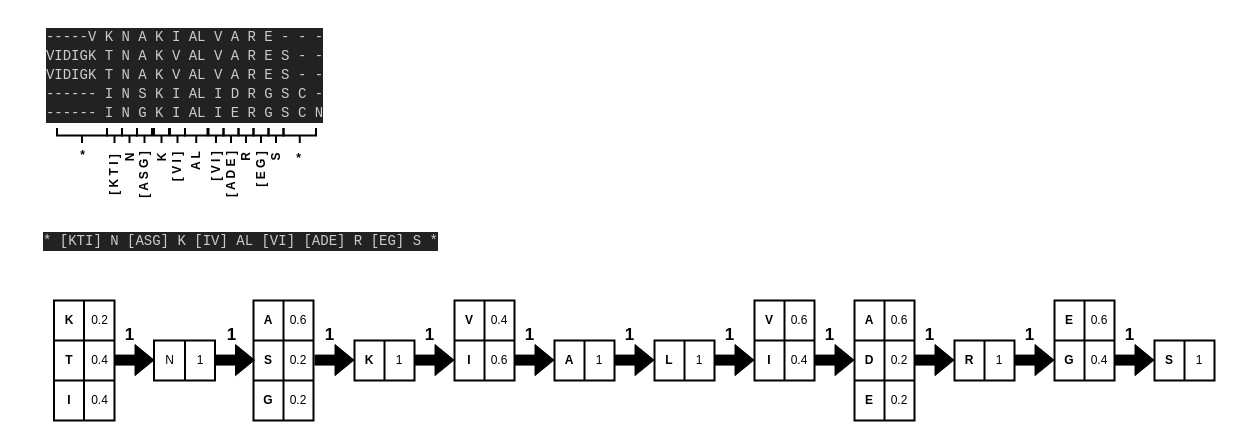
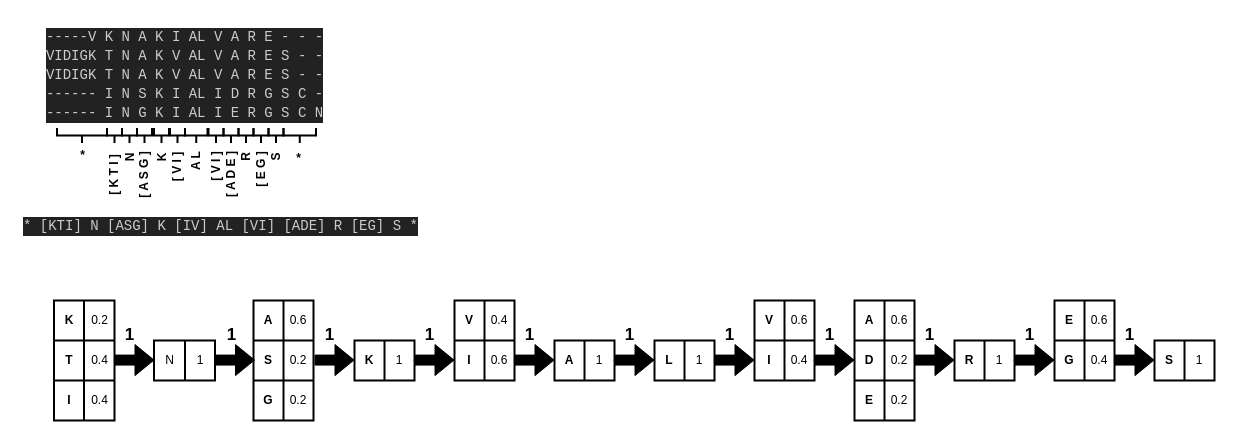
node "* [KTI] N [ASG] K [IV] AL [VI] [ADE] R [EG] S *": moved (266, 246) -> (246, 231)
